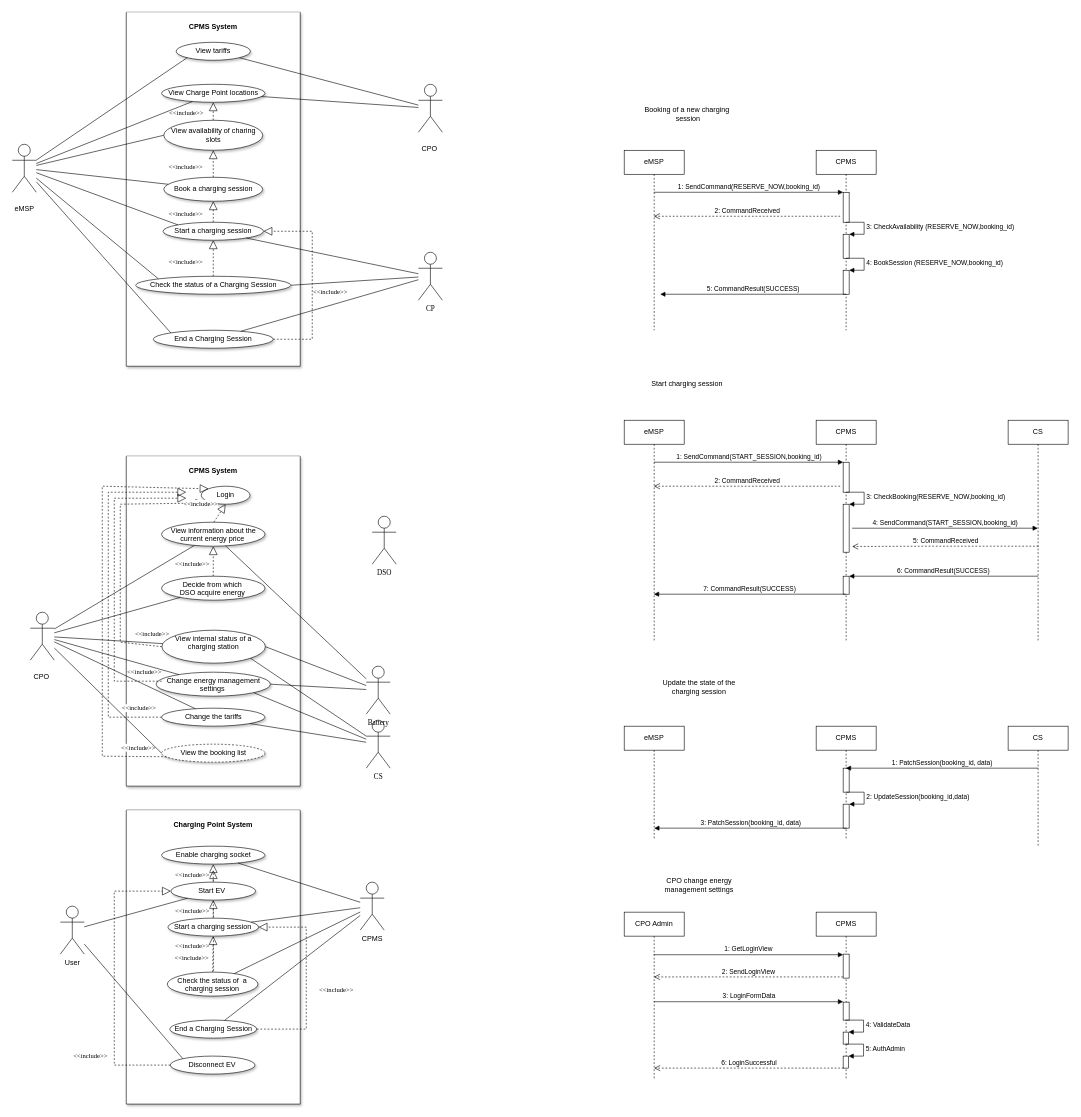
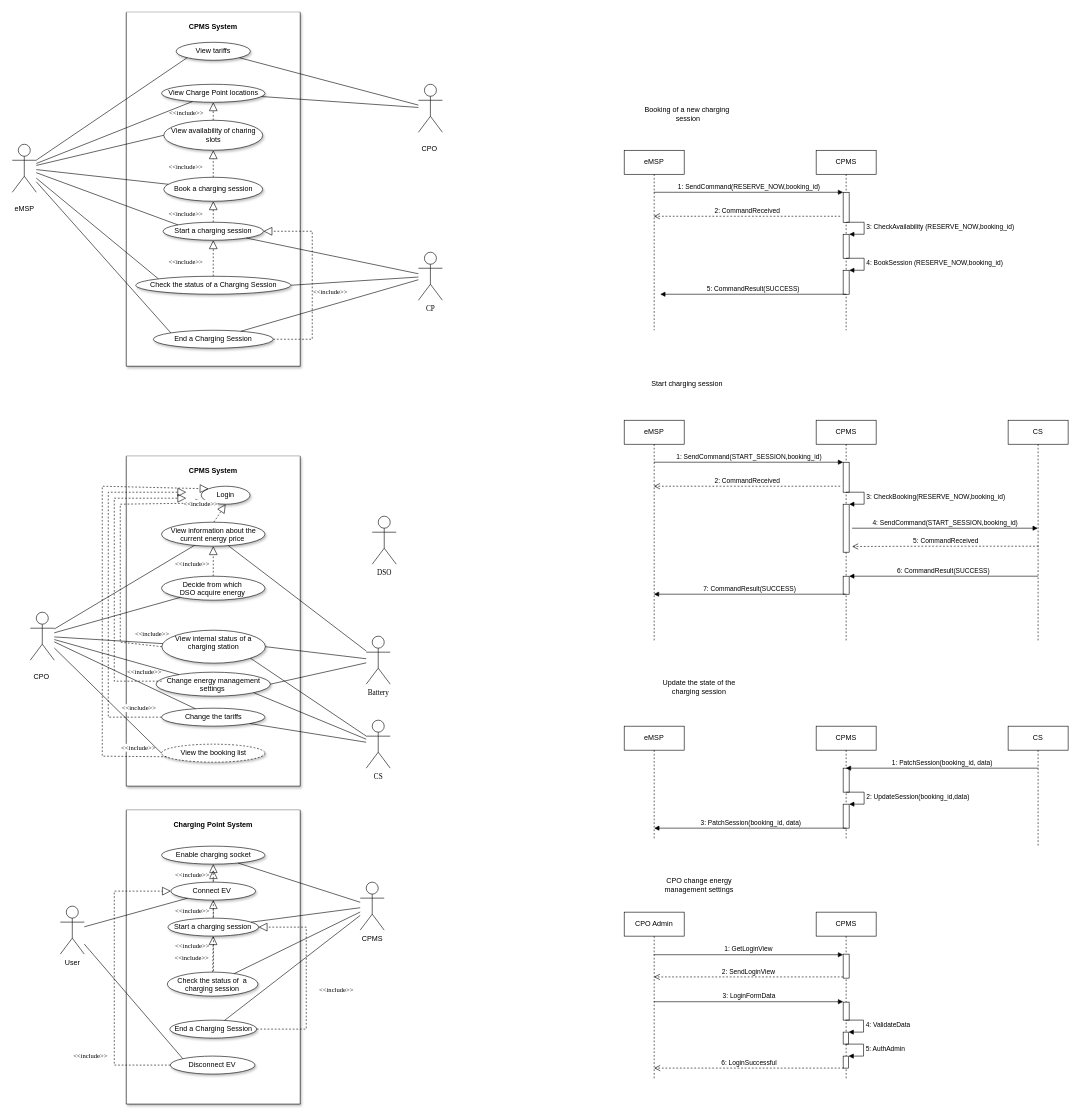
node "Battery": moved (378, 690) -> (378, 660)
node "Start EV": label "Start EV" -> "Connect EV"
